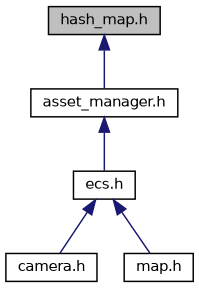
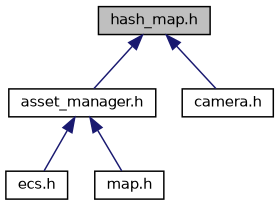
edge "camera.h" -> "ecs.h": now "camera.h" -> "hash_map.h"
edge "map.h" -> "ecs.h": now "map.h" -> "asset_manager.h"
